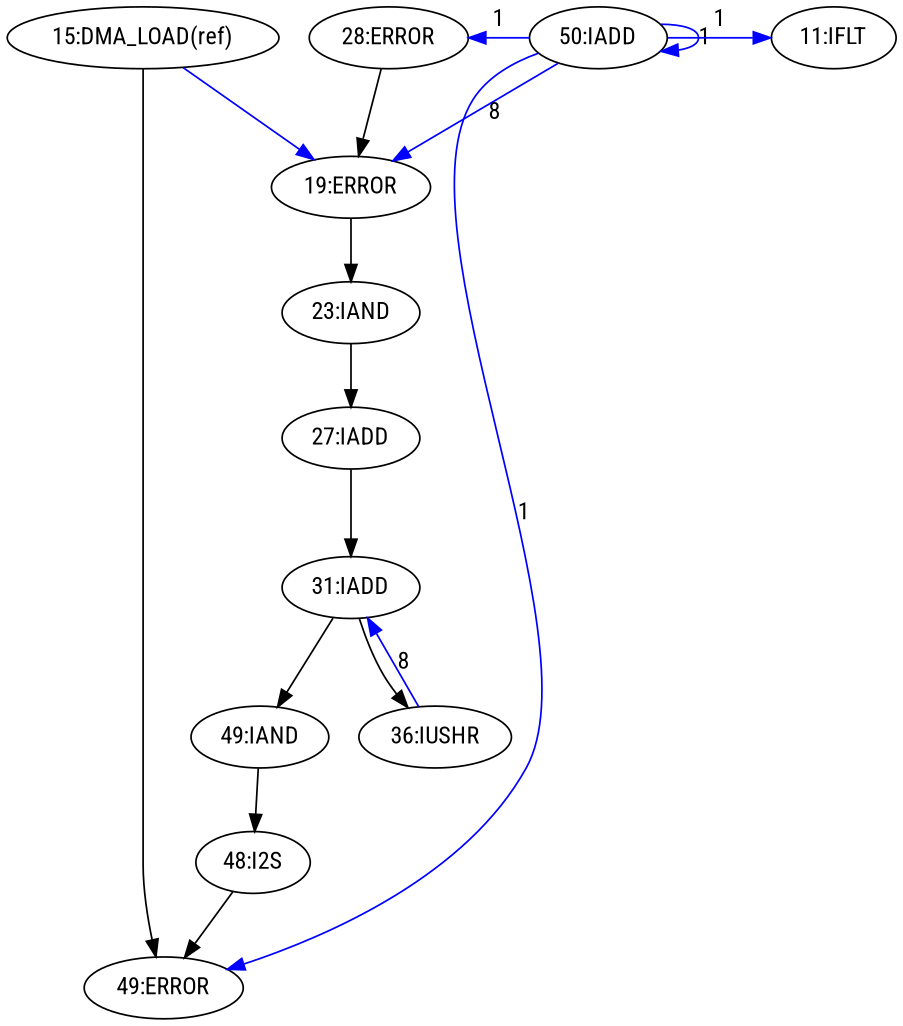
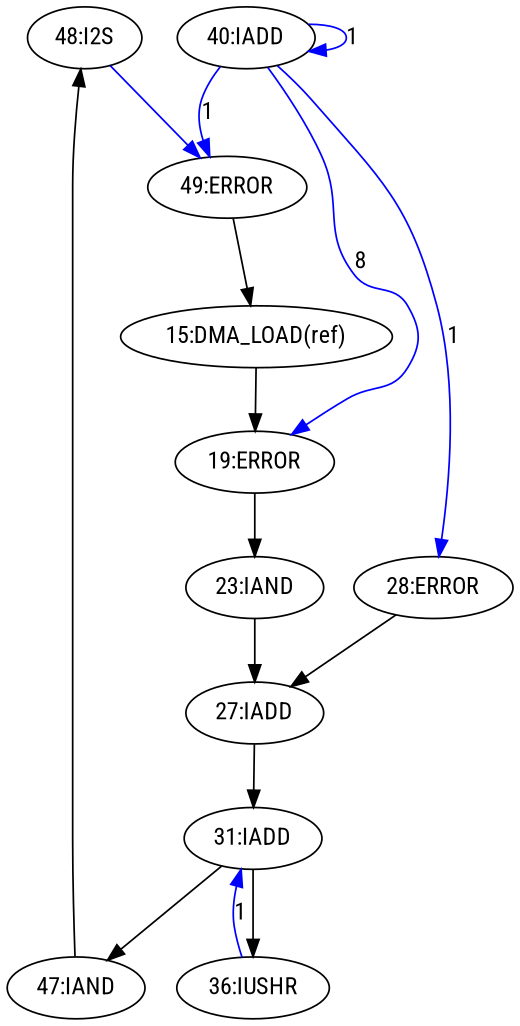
node "50:IADD": label "50:IADD" -> "40:IADD"
node "11:IFLT": removed
edge "28:ERROR" -> "19:ERROR": now "28:ERROR" -> "27:IADD"
edge "15:DMA_LOAD(ref)" -> "19:ERROR": color blue -> black
edge "15:DMA_LOAD(ref)" -> "49:ERROR": reversed
edge "36:IUSHR" -> "31:IADD": label "8" -> "1"
node "49:IAND": label "49:IAND" -> "47:IAND"
edge "48:I2S" -> "49:ERROR": color black -> blue
